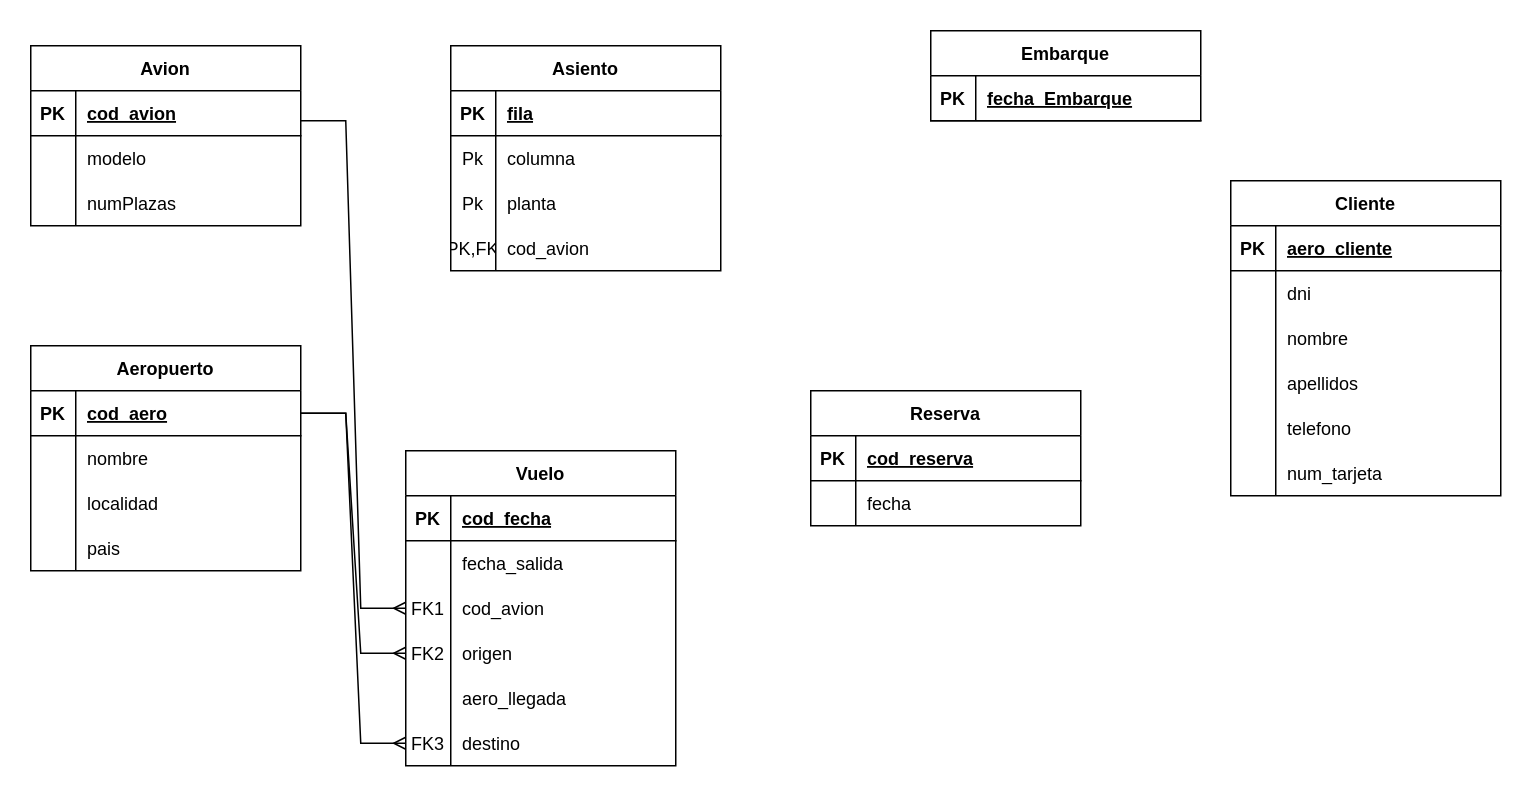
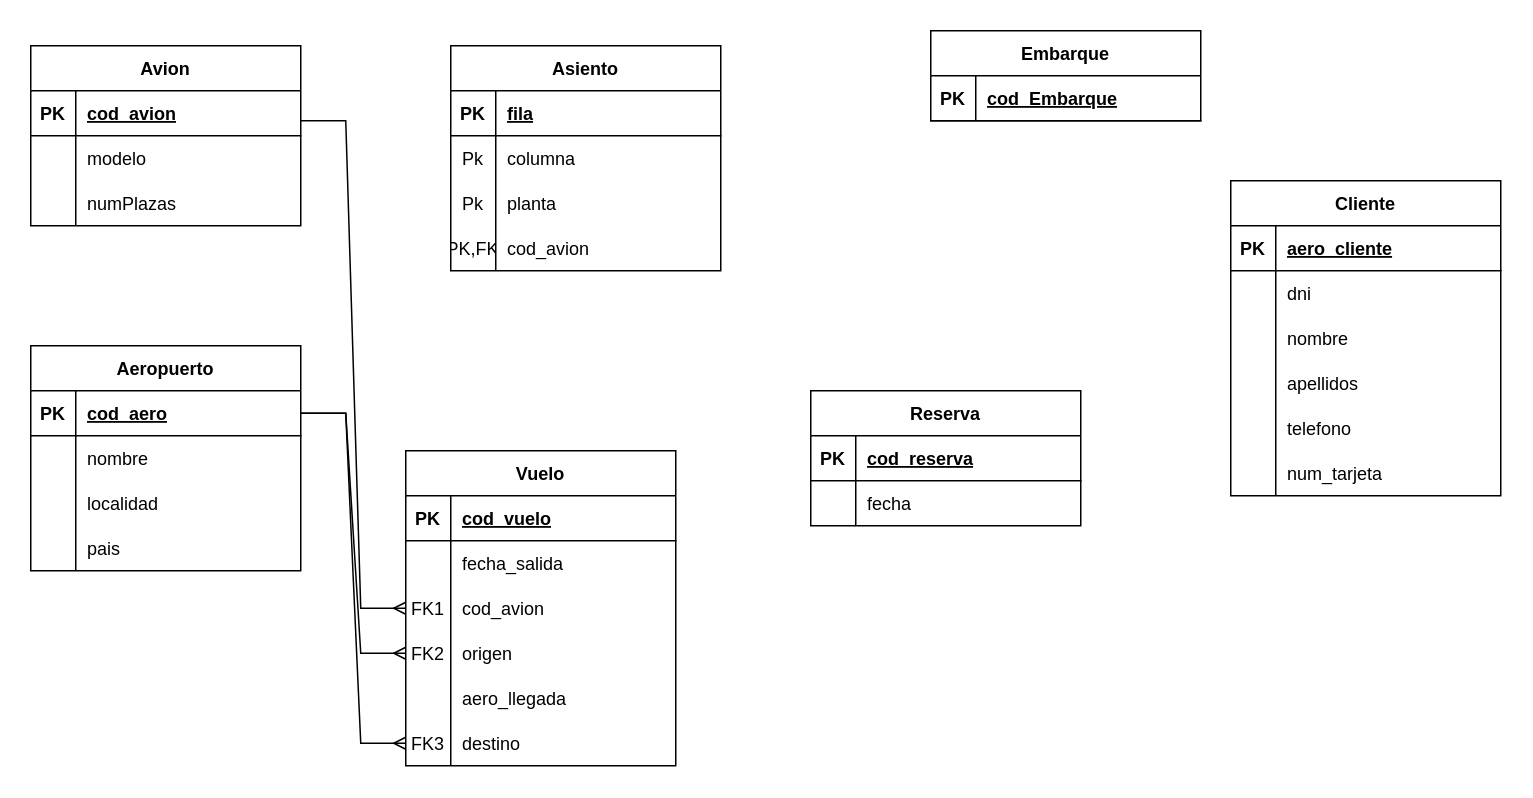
node "fecha_Embarque": label "fecha_Embarque" -> "cod_Embarque"
node "cod_fecha": label "cod_fecha" -> "cod_vuelo"
